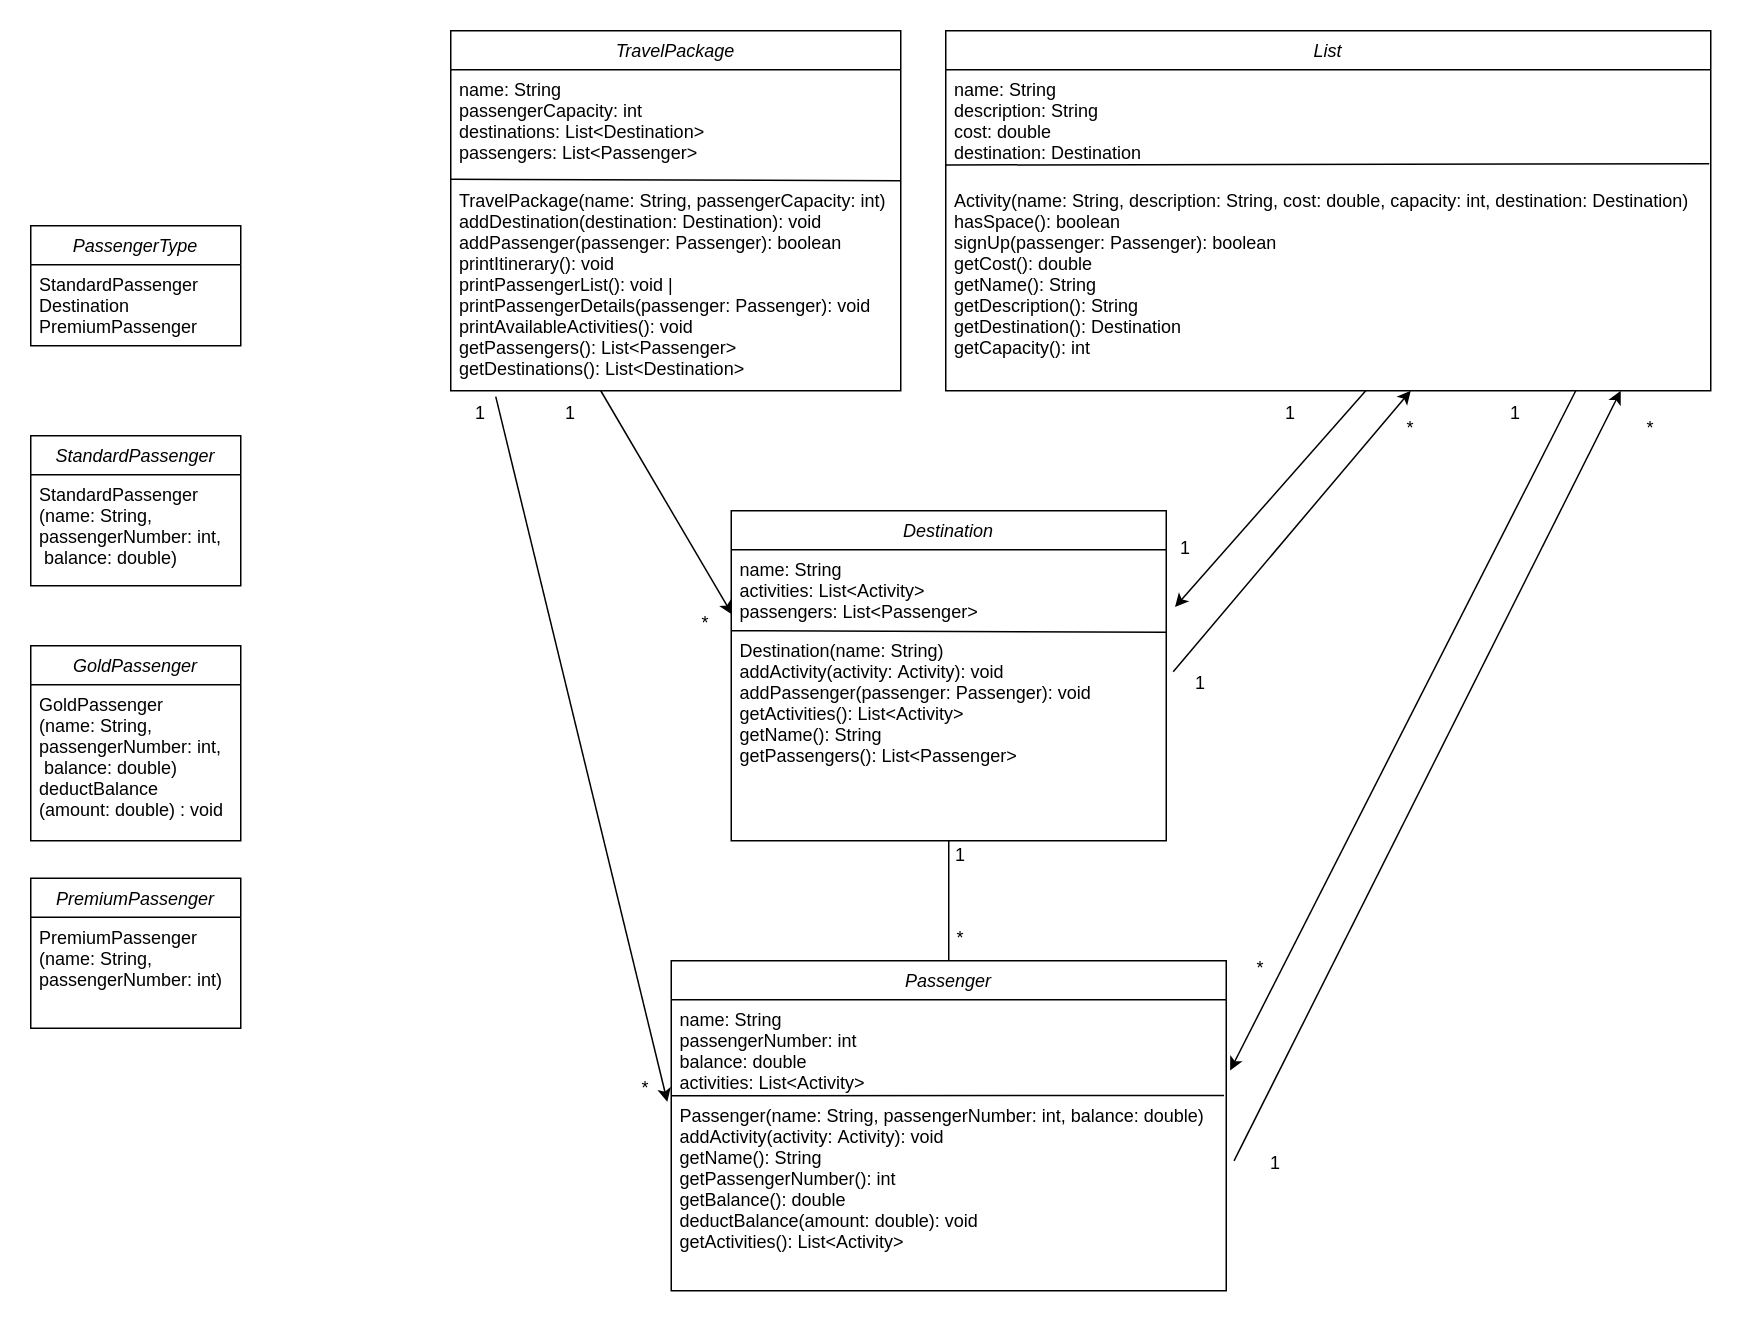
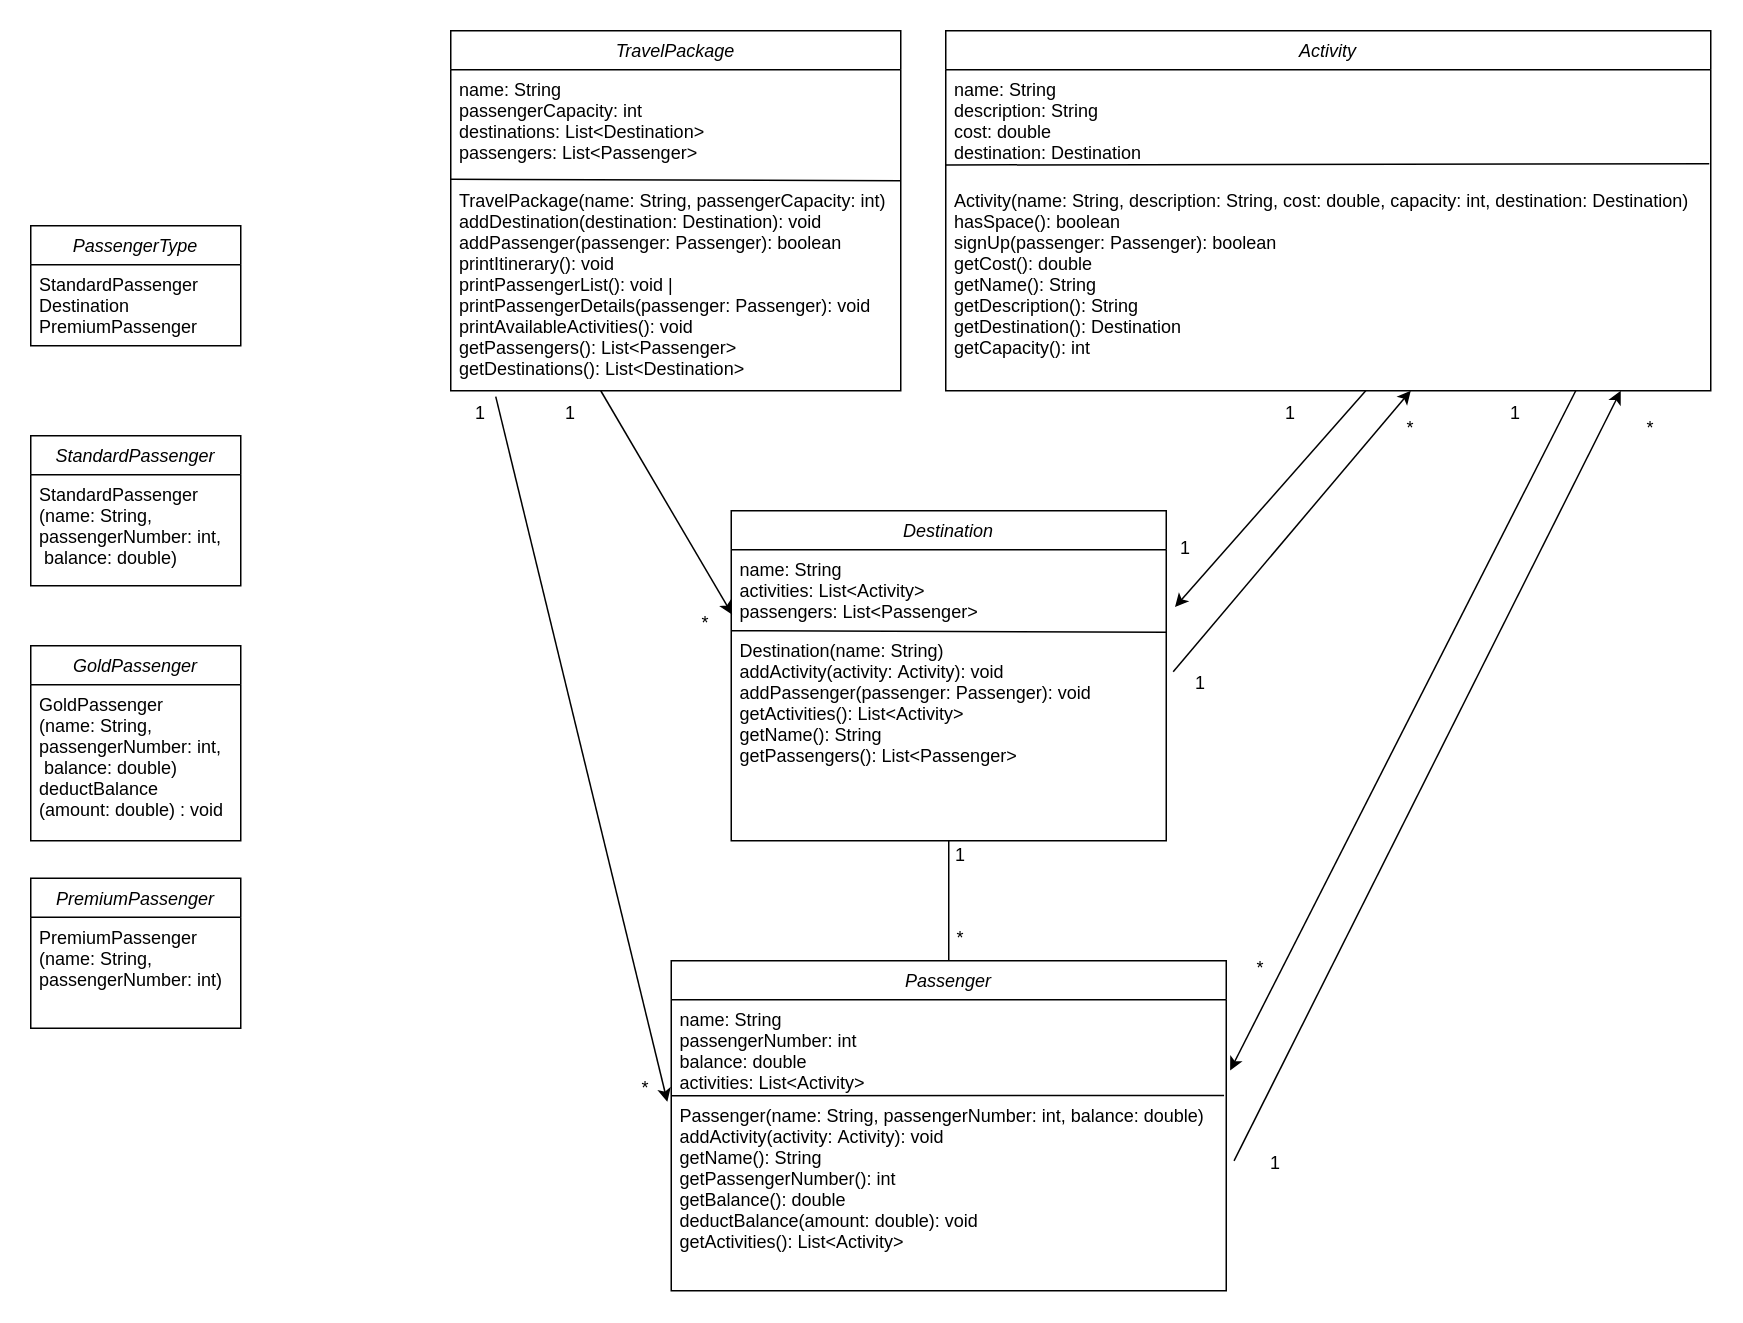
node "List": label "List" -> "Activity"
